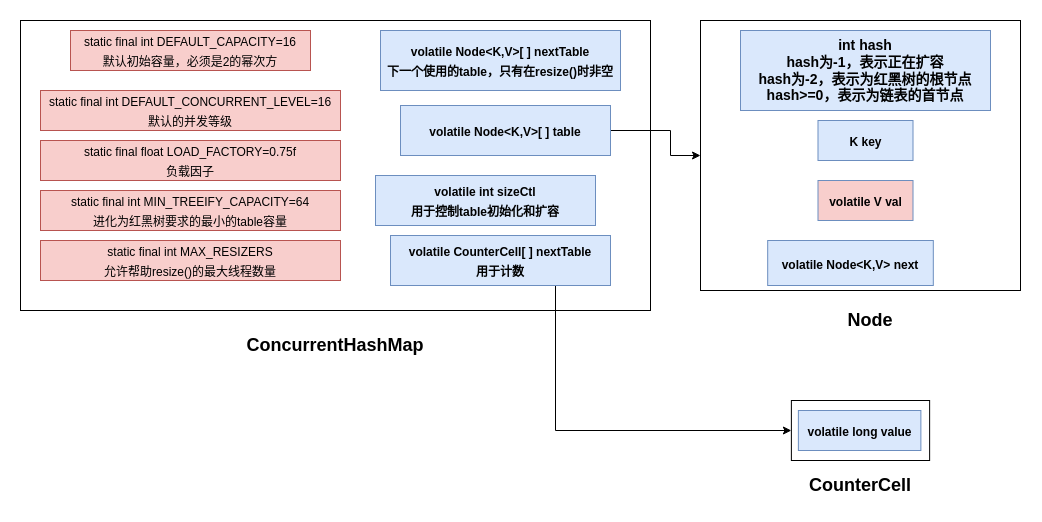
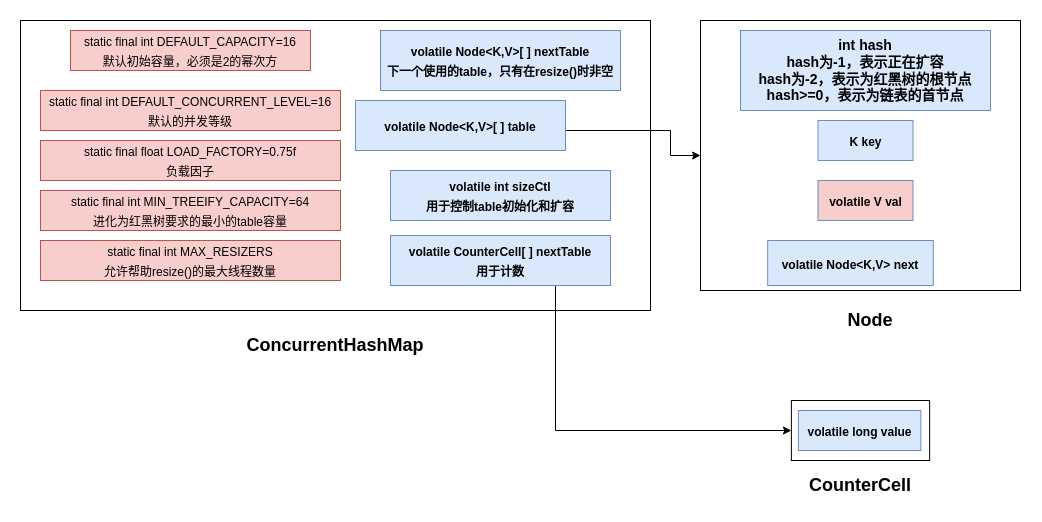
node "volatile Node<K,V>[ ] table": moved (506, 131) -> (461, 126)
node "volatile int sizeCtl 用于控制table初始化和扩容": moved (486, 201) -> (501, 196)
